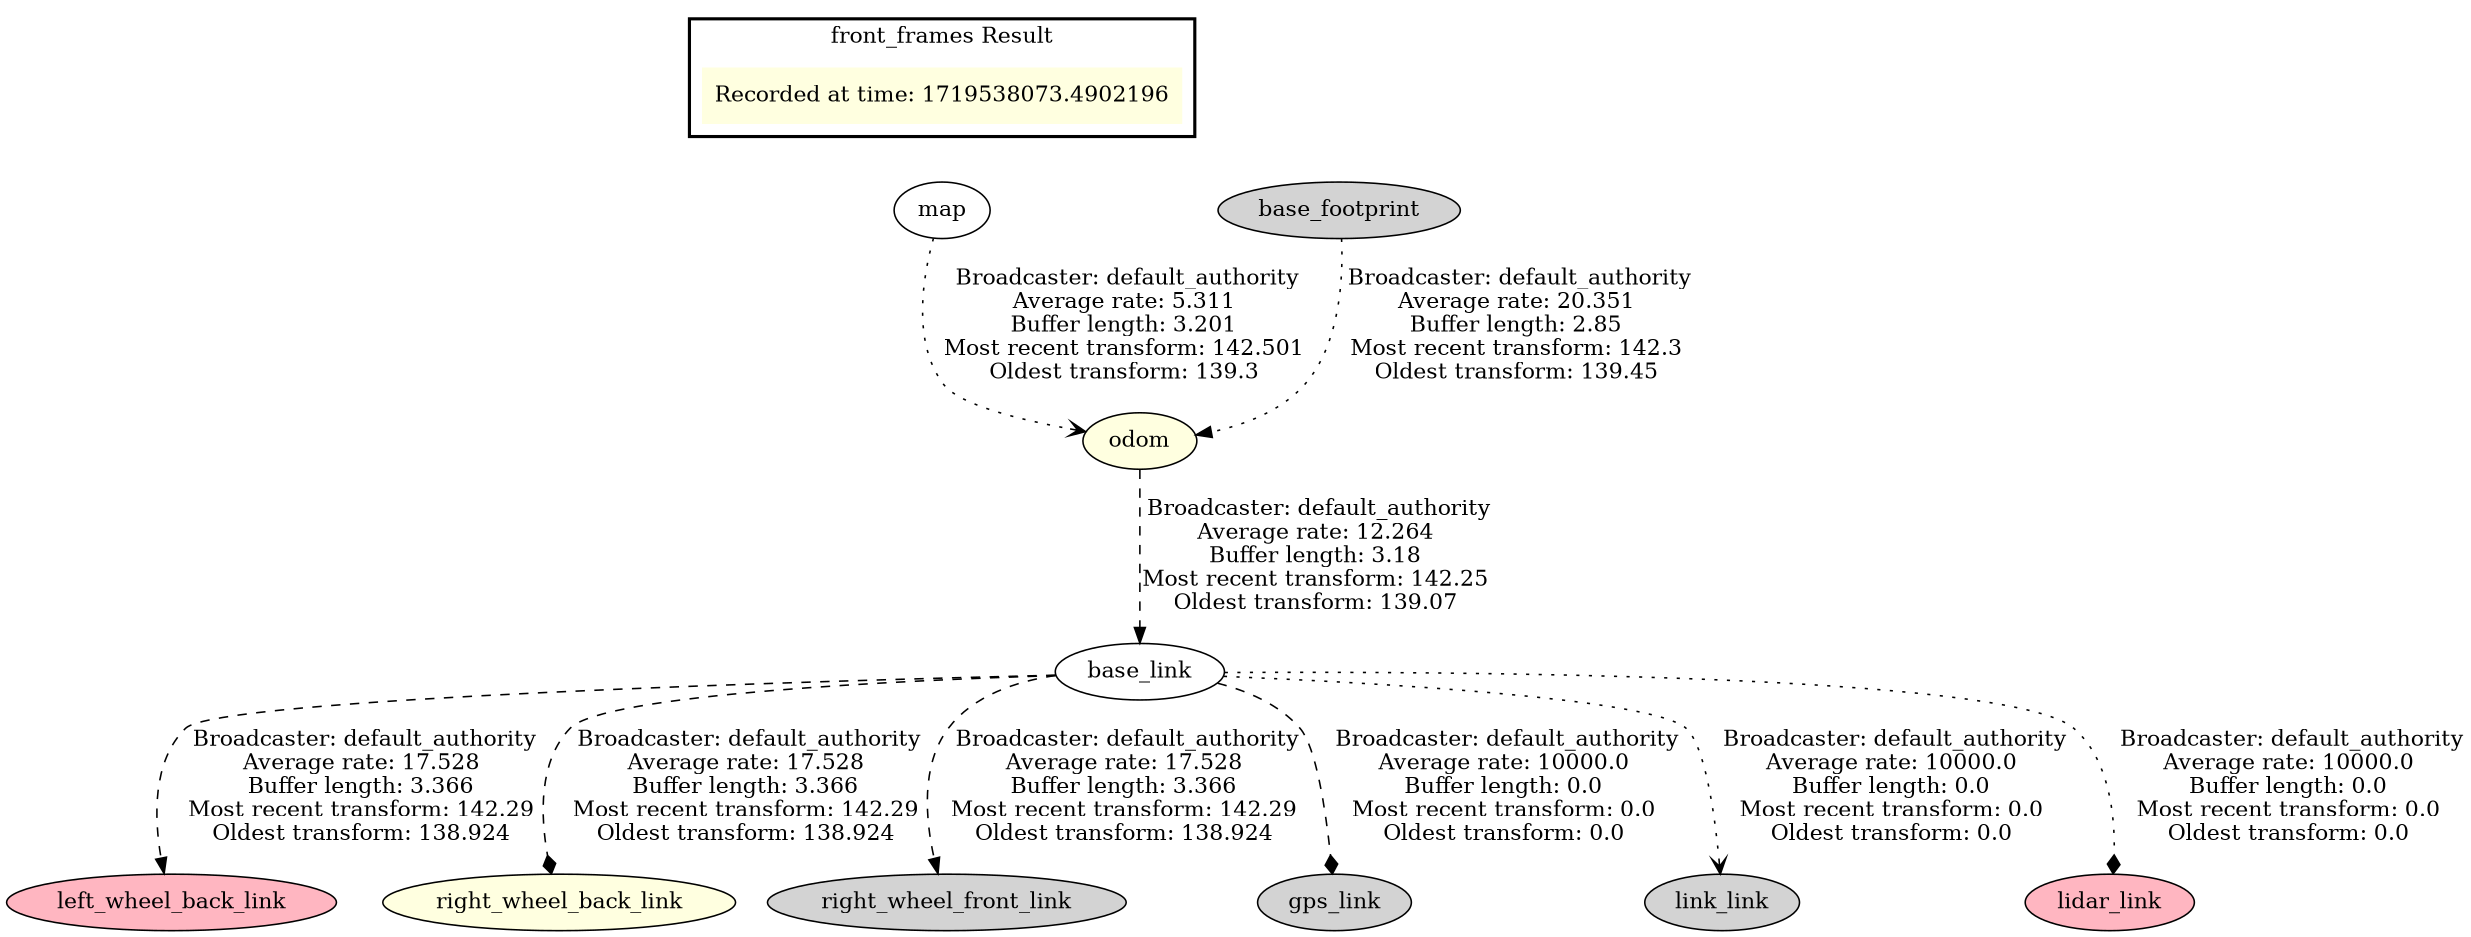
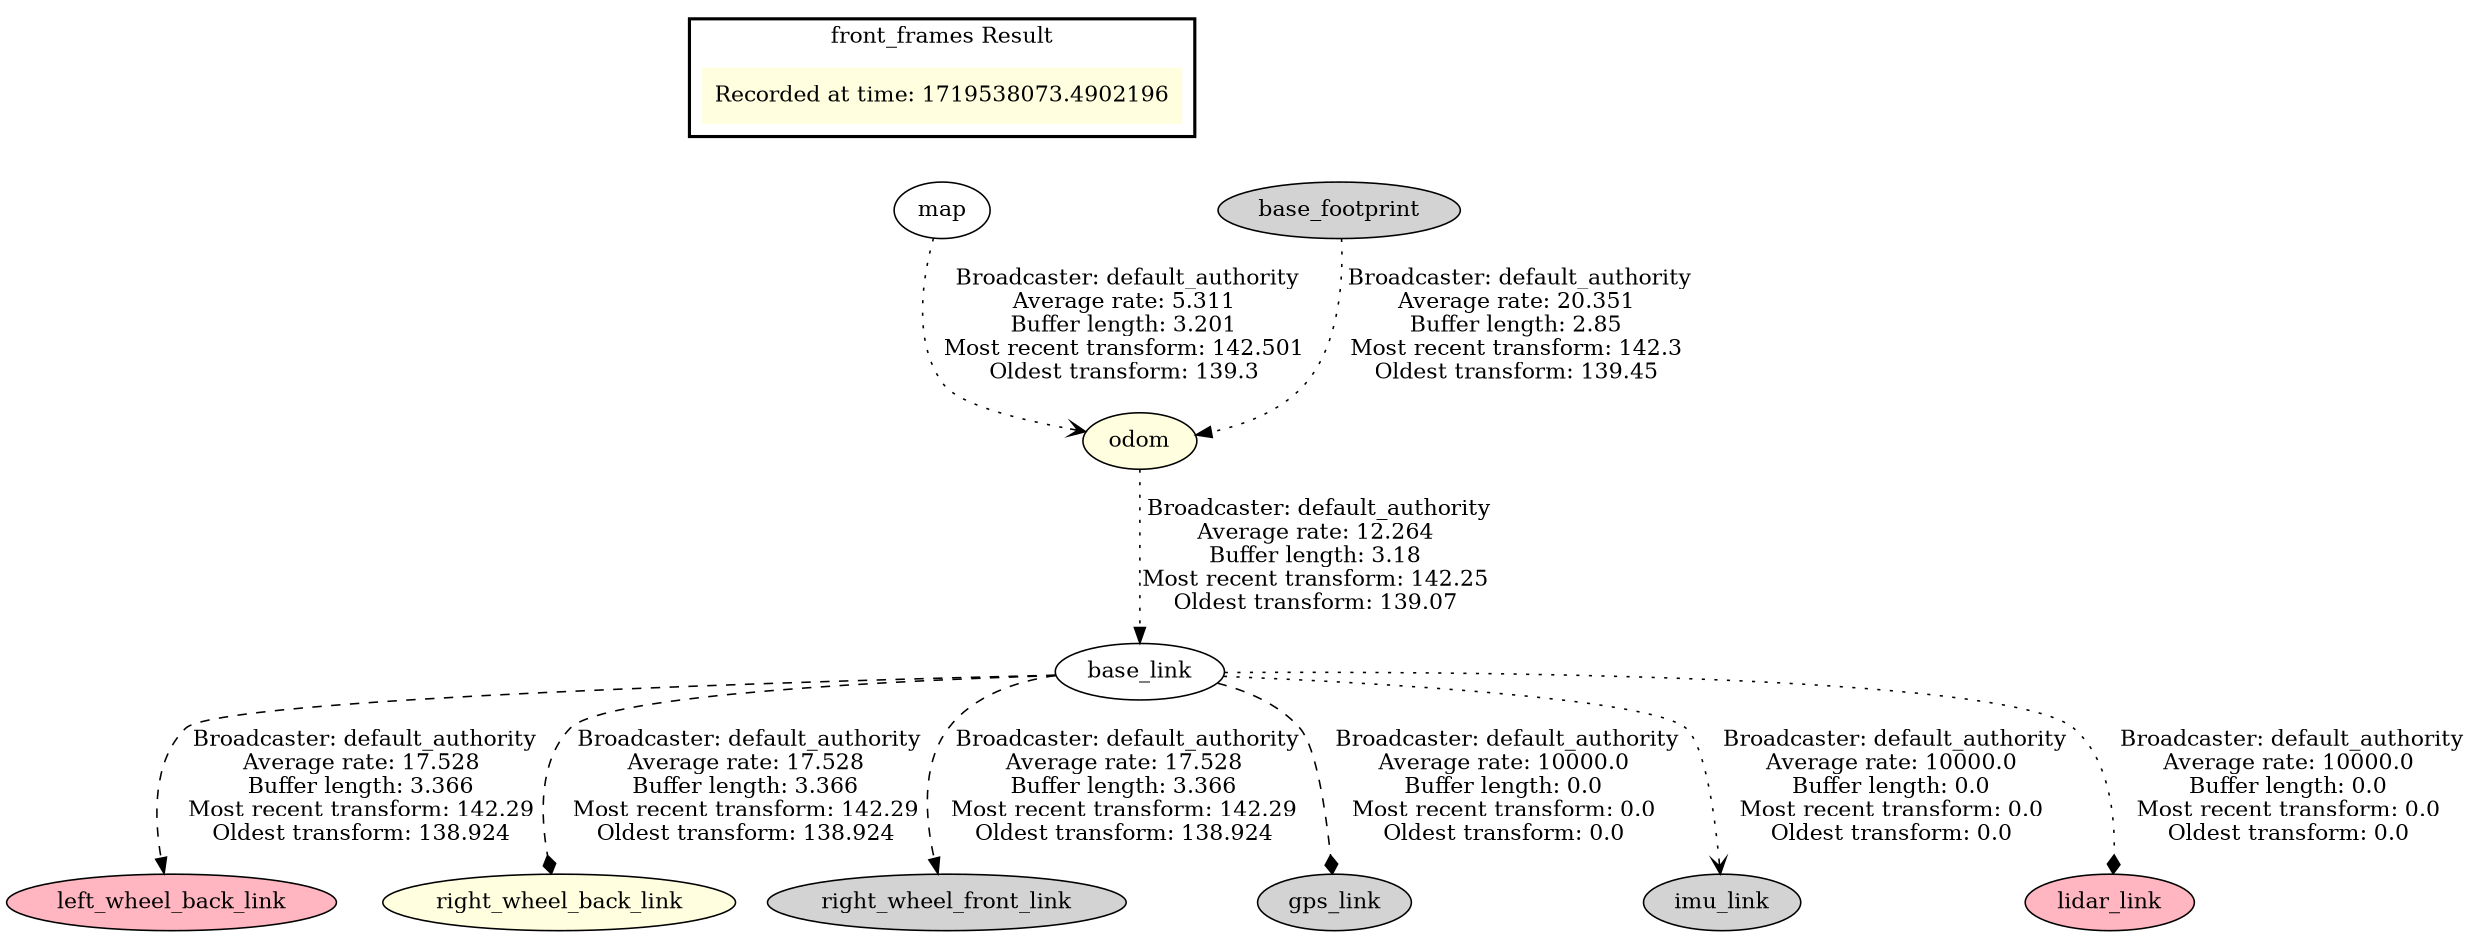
edge "odom" -> "base_link": style dashed -> dotted
node "link_link": label "link_link" -> "imu_link"
